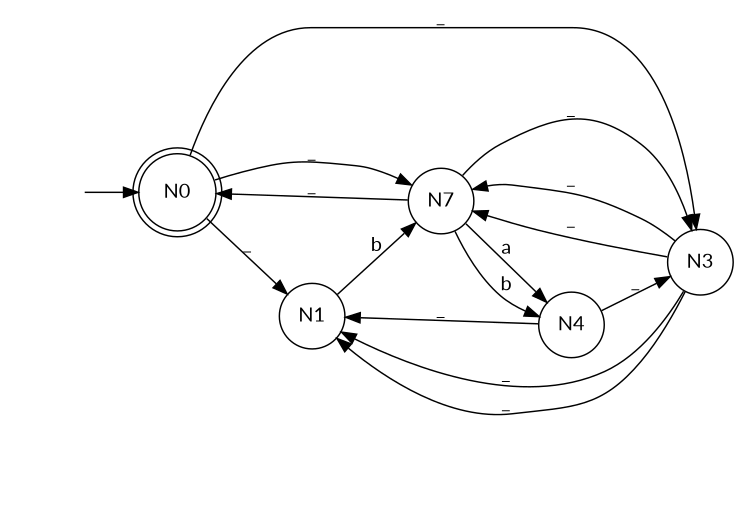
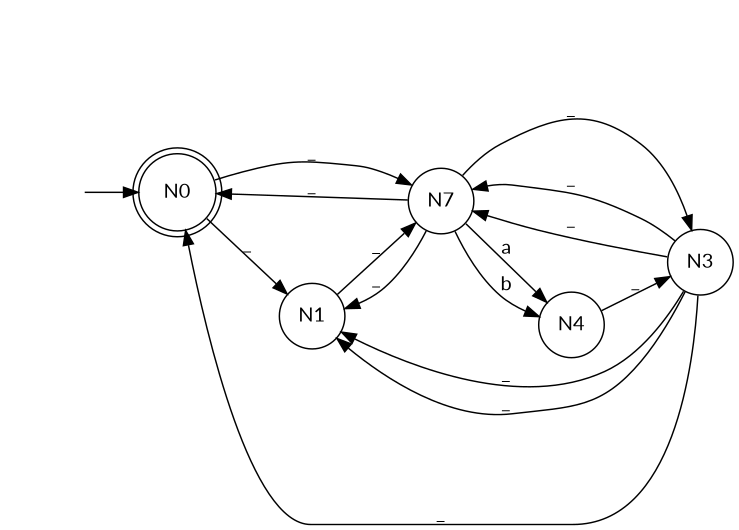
edge "N0" -> "N3": reversed
edge "N1" -> "N7": label "b" -> "_"
edge "N4" -> "N1": now "N7" -> "N1"
